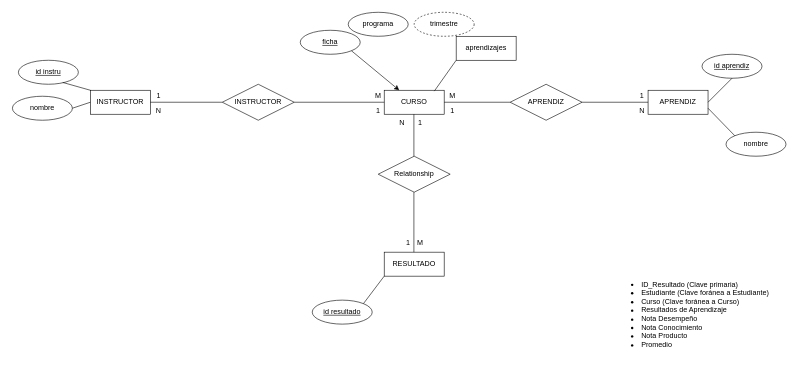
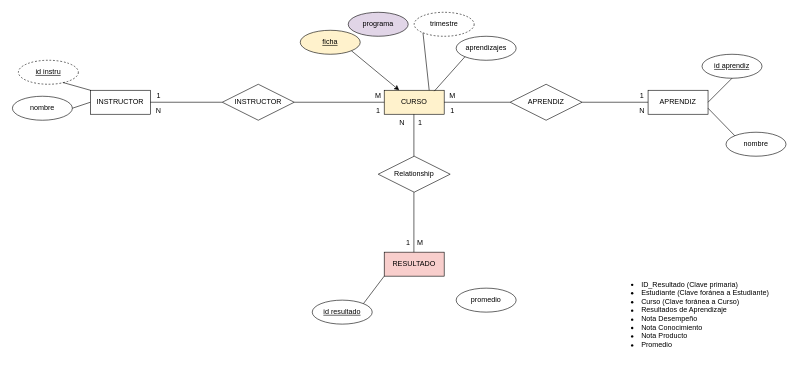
node "programa": fillcolor #ffffff -> #e1d5e7
node "ficha": fillcolor #ffffff -> #fff2cc
node "aprendizajes": shape rectangle -> ellipse
edge "trimestre" -- "CURSO": added
node "id instru": style solid -> dashed
node "CURSO": fillcolor #ffffff -> #fff2cc
node "RESULTADO": fillcolor #ffffff -> #f8cecc
node "promedio": added
